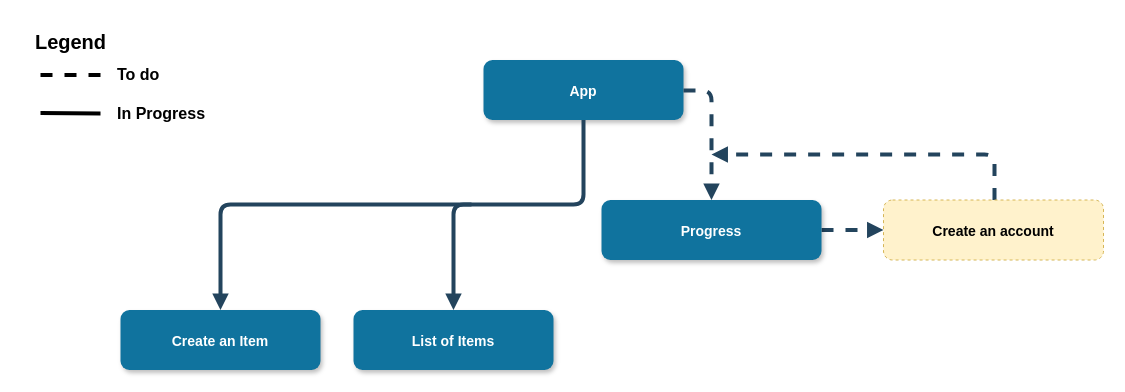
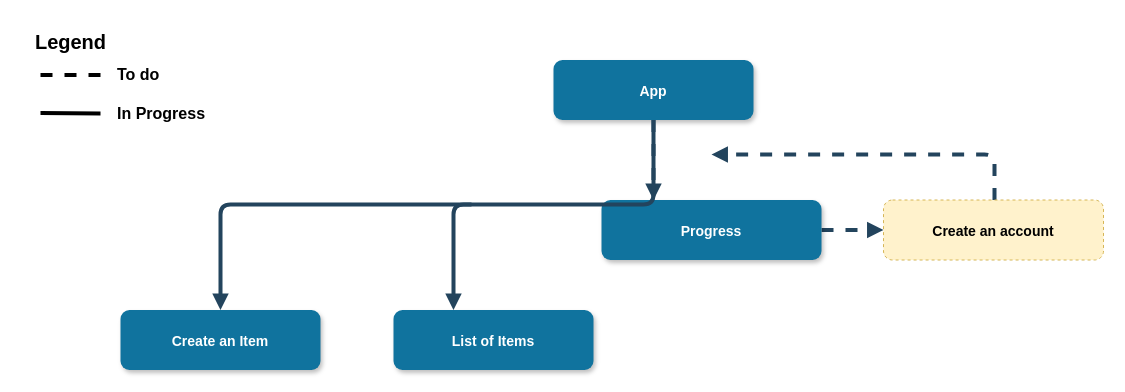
node "App": moved (584, 90) -> (654, 90)
node "List of Items": moved (454, 340) -> (494, 340)
